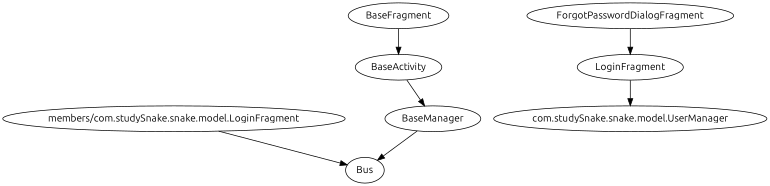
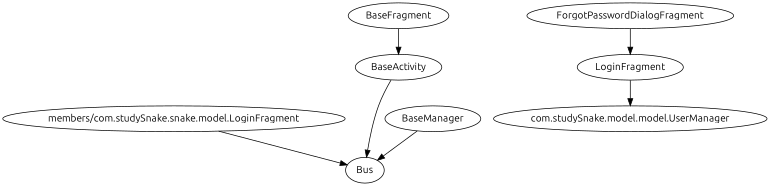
edge "BaseActivity" -> "BaseManager": now "BaseActivity" -> "Bus"
node "com.studySnake.snake.model.UserManager": label "com.studySnake.snake.model.UserManager" -> "com.studySnake.model.model.UserManager"
